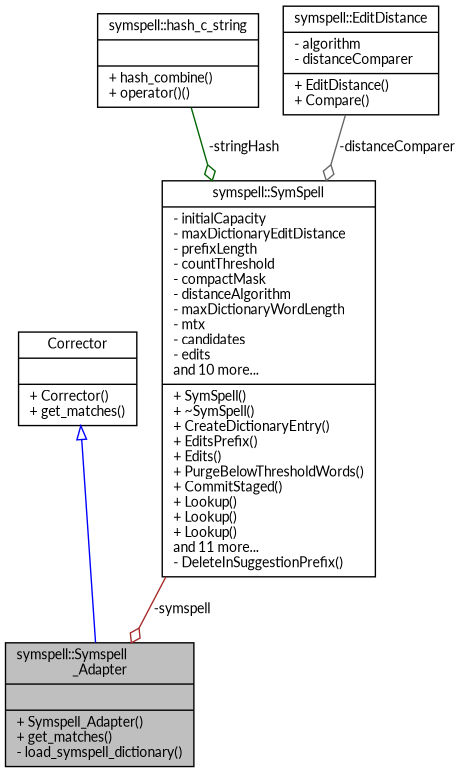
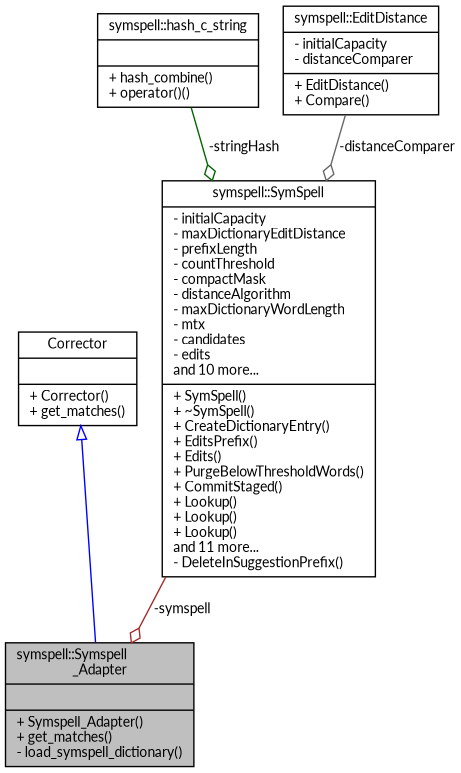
node "symspell::EditDistance": text "- algorithm" -> "- initialCapacity"
